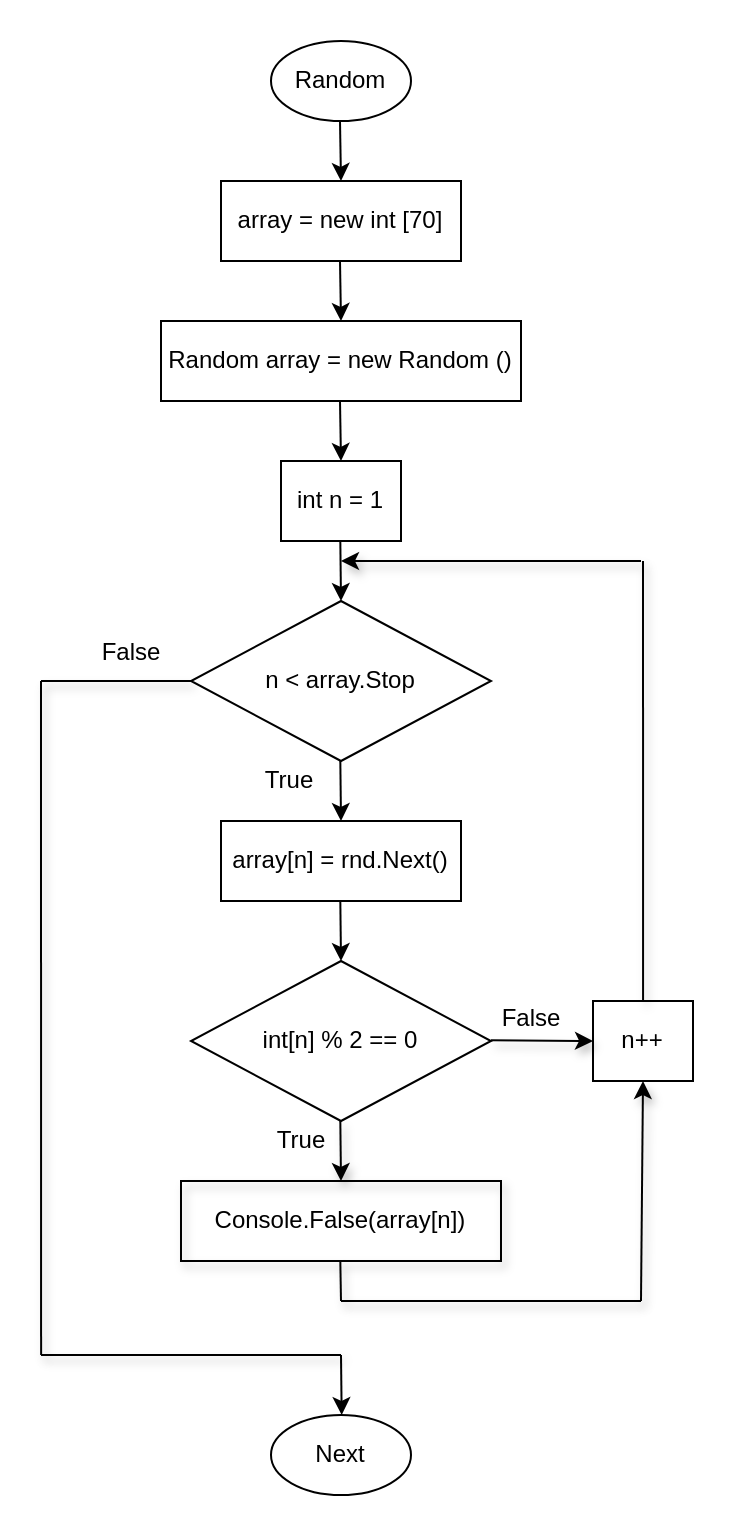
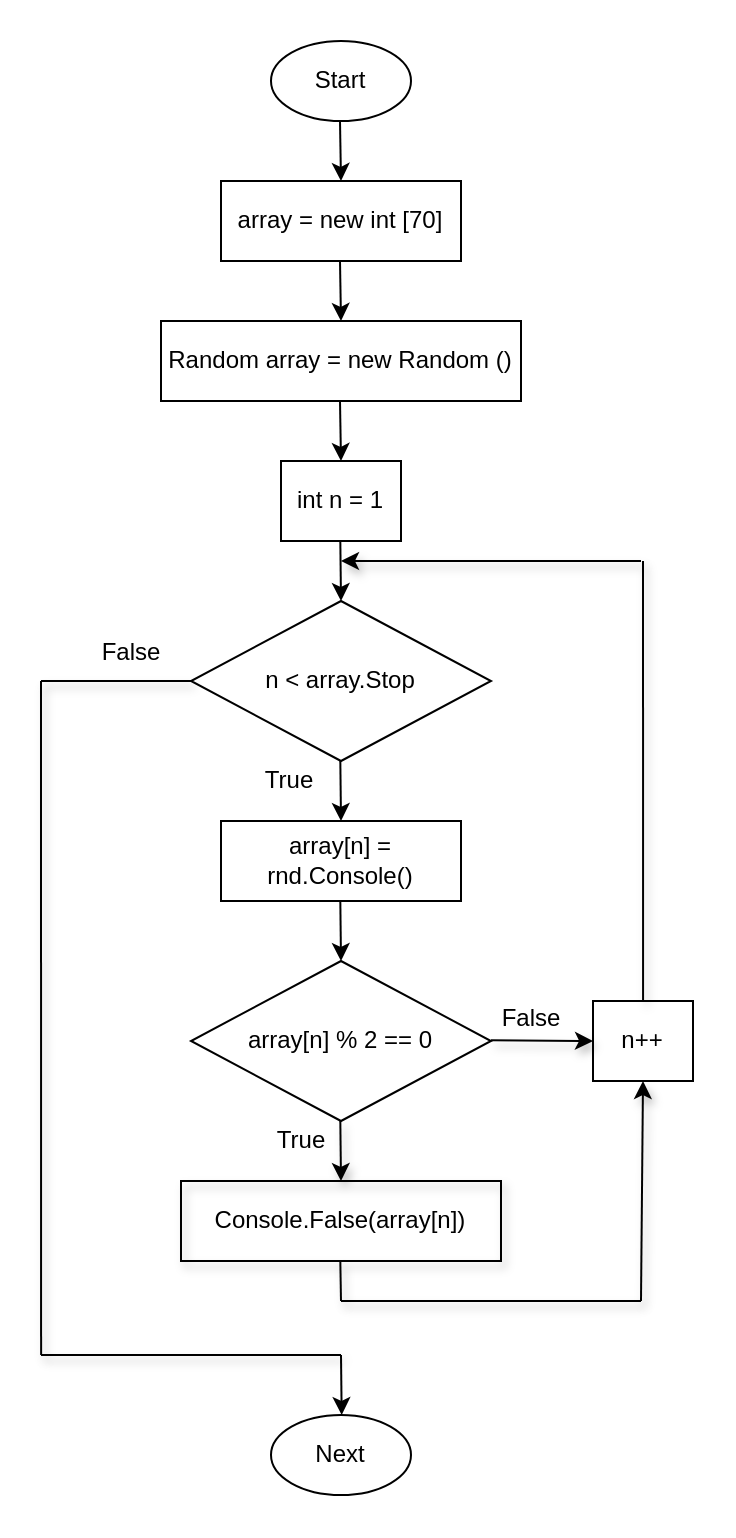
node "Random": label "Random" -> "Start"
node "array[n] = rnd.Next()": label "array[n] = rnd.Next()" -> "array[n] = rnd.Console()"
node "int[n] % 2 == 0": label "int[n] % 2 == 0" -> "array[n] % 2 == 0"
